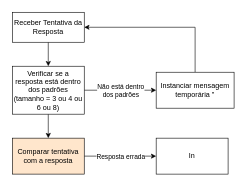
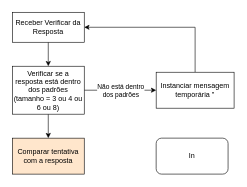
node "Receber Tentativa da Resposta": label "Receber Tentativa da Resposta" -> "Receber Verificar da Resposta"
edge "Comparar tentativa com a resposta" -> "In": removed, label "Resposta errada"
node "In": shape rectangle -> rounded rectangle
